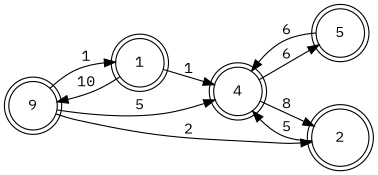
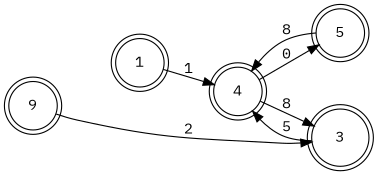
edge "5" -> "4": label "6" -> "8"
edge "4" -> "5": label "6" -> "0"
edge "9" -> "1": removed, label "1"
edge "1" -> "9": removed, label "10"
edge "9" -> "4": removed, label "5"
node "2": label "2" -> "3"
